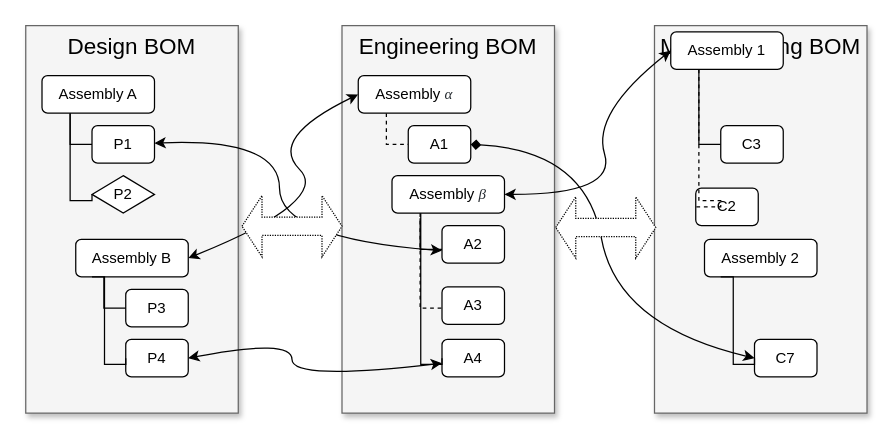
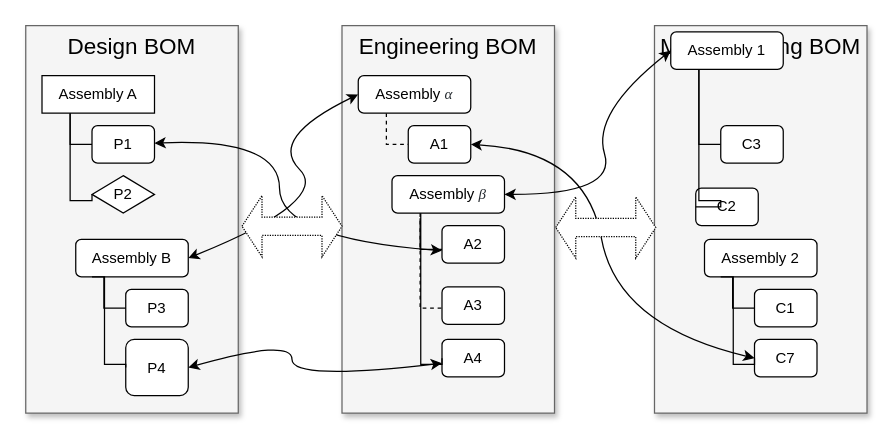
node "Assembly A": shape rounded rectangle -> rectangle
edge "A1" -- "C7": arrowhead diamond -> classic
edge "Assembly 1" -- "C2": style dashed -> solid
edge "Assembly 2" -- "C1": added
node "C1": added
node "P4": size 63x38 -> 63x56
